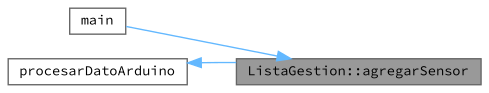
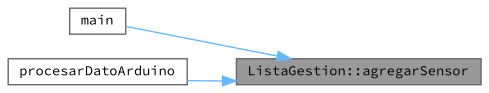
edge "ListaGestion::agregarSensor" -> "procesarDatoArduino": reversed
